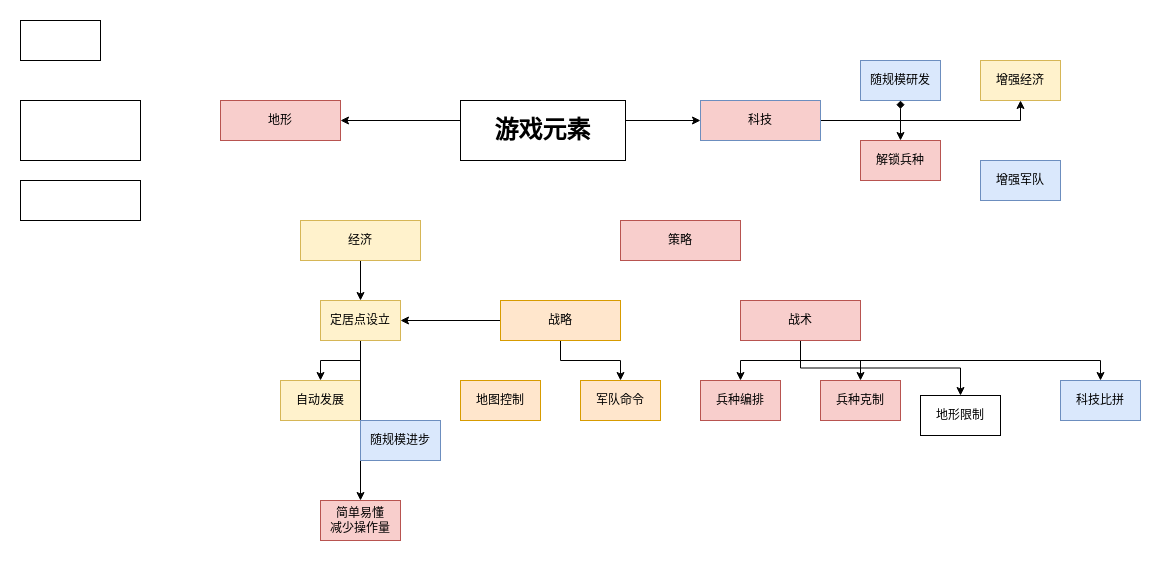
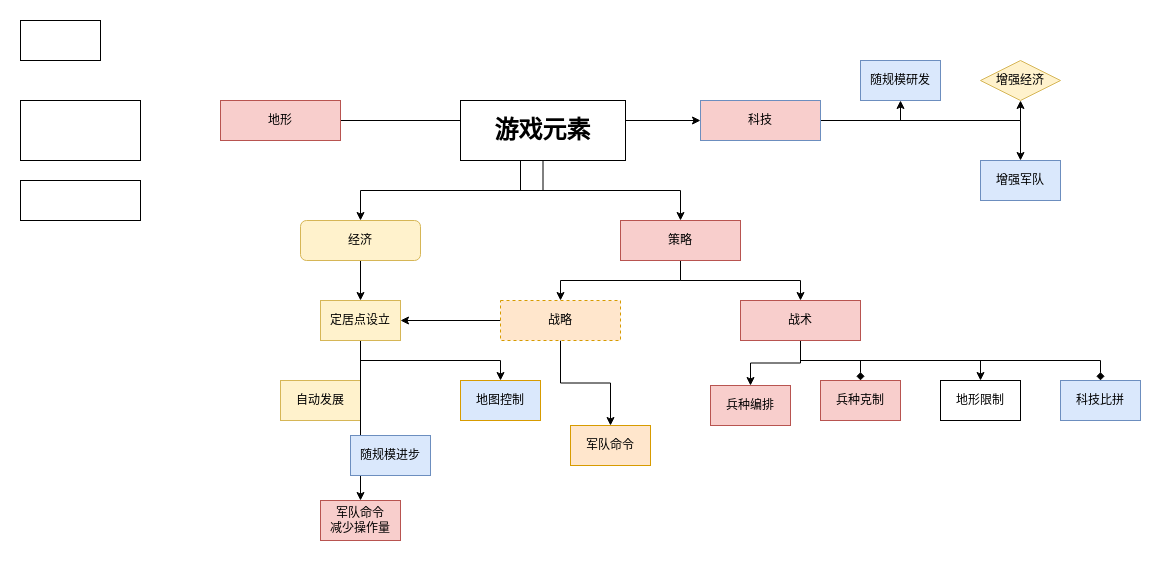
node "增强经济": shape rectangle -> diamond
edge "科技" -> "随规模研发": arrowhead diamond -> classic
edge "游戏元素" -> "地形": arrowhead classic -> none
edge "科技" -> "解锁兵种": removed
edge "科技" -> "增强军队": added
node "解锁兵种": removed
edge "游戏元素" -> "经济": added
edge "游戏元素" -> "策略": added
node "经济": shape rectangle -> rounded rectangle
edge "策略" -> "战略": added
edge "策略" -> "战术": added
node "战略": style solid -> dashed
edge "定居点设立" -> "自动发展": now "定居点设立" -> "地图控制"
edge "战术" -> "兵种克制": arrowhead classic -> diamond
edge "战术" -> "科技比拼": arrowhead classic -> diamond
node "地图控制": fillcolor #ffe6cc -> #dae8fc
node "军队命令": moved (621, 401) -> (611, 446)
node "兵种编排": moved (741, 401) -> (751, 406)
node "地形限制": moved (961, 416) -> (981, 401)
node "随规模进步": moved (401, 441) -> (391, 456)
node "简单易懂 减少操作量": label "简单易懂 减少操作量" -> "军队命令 减少操作量"
